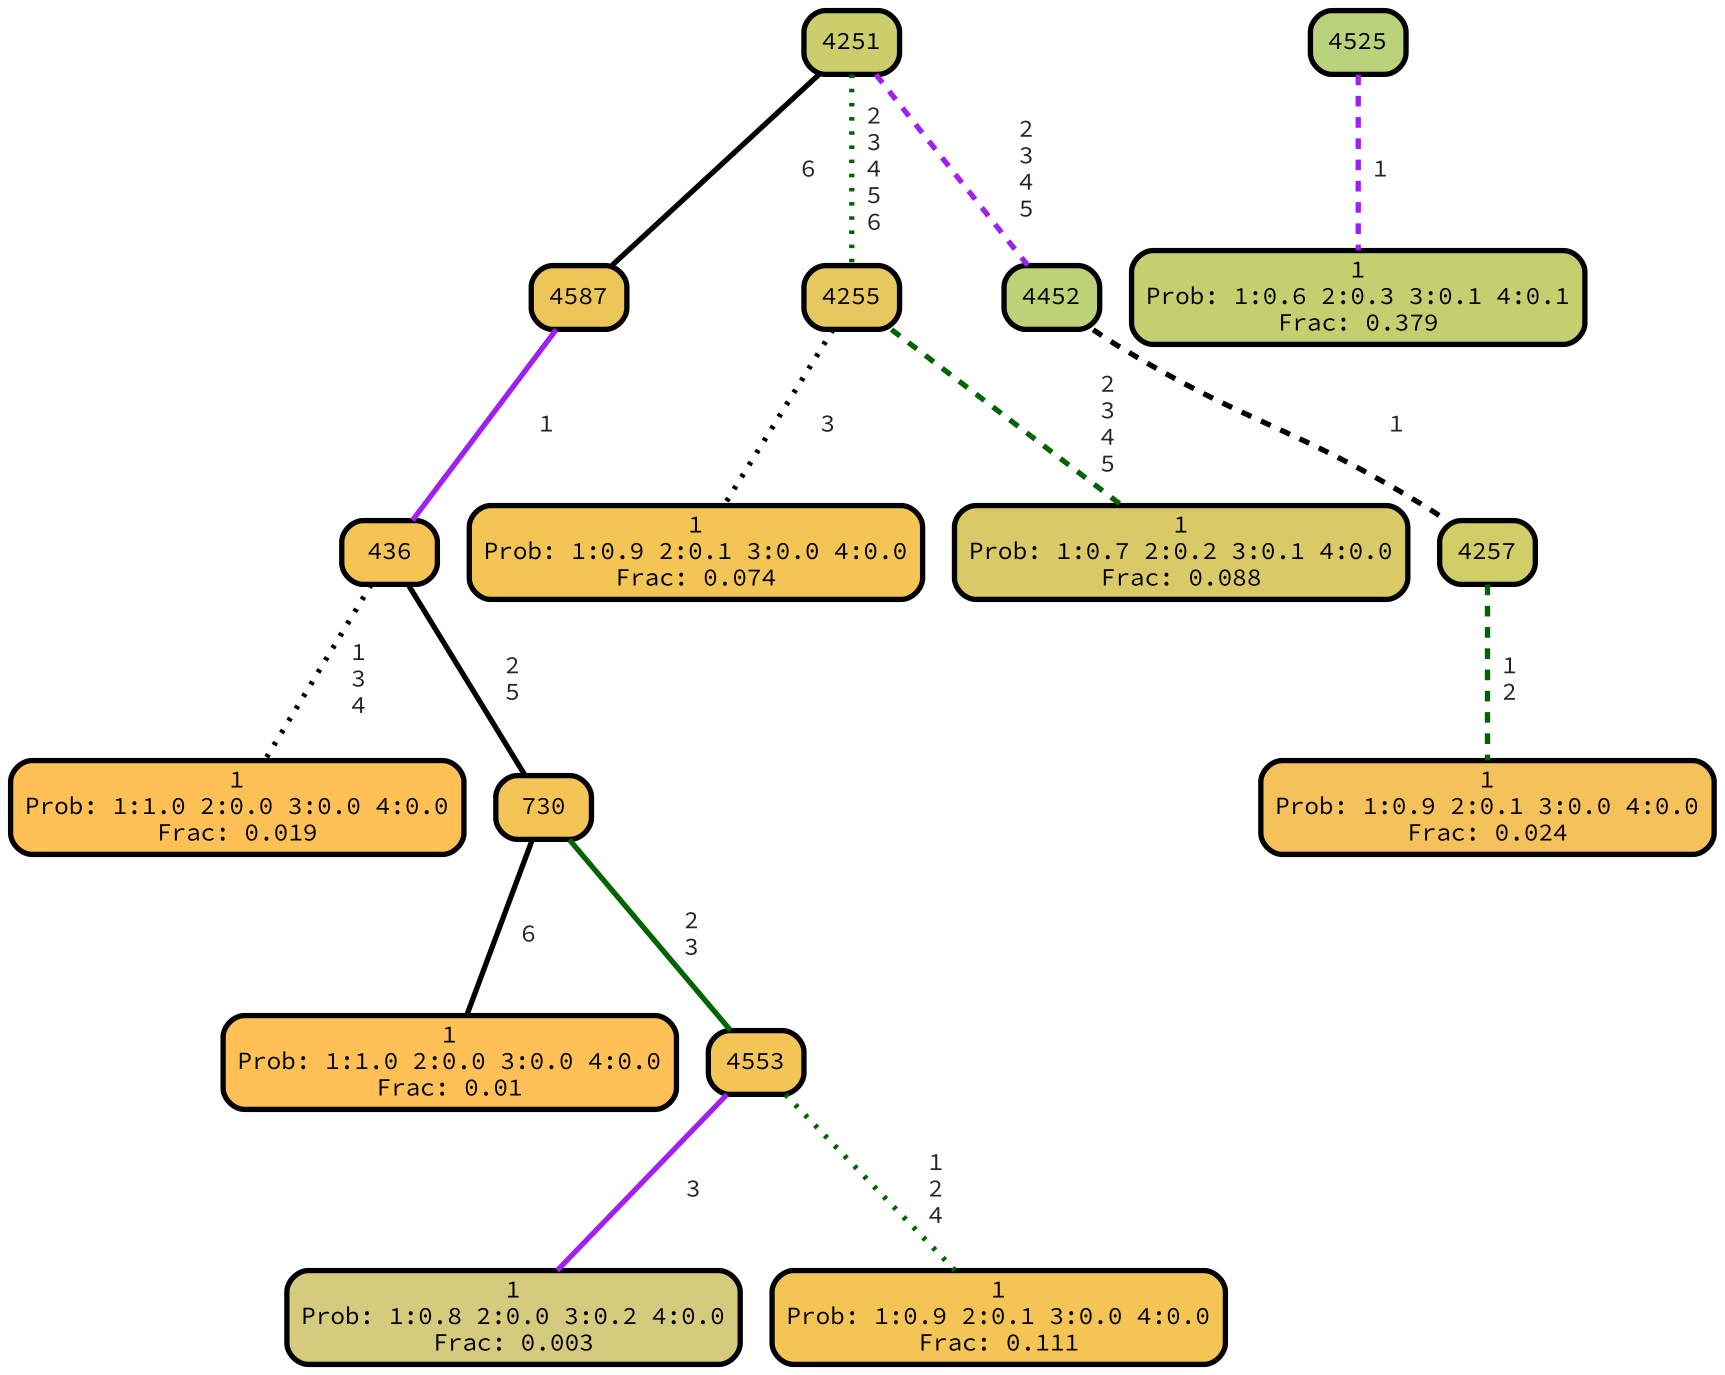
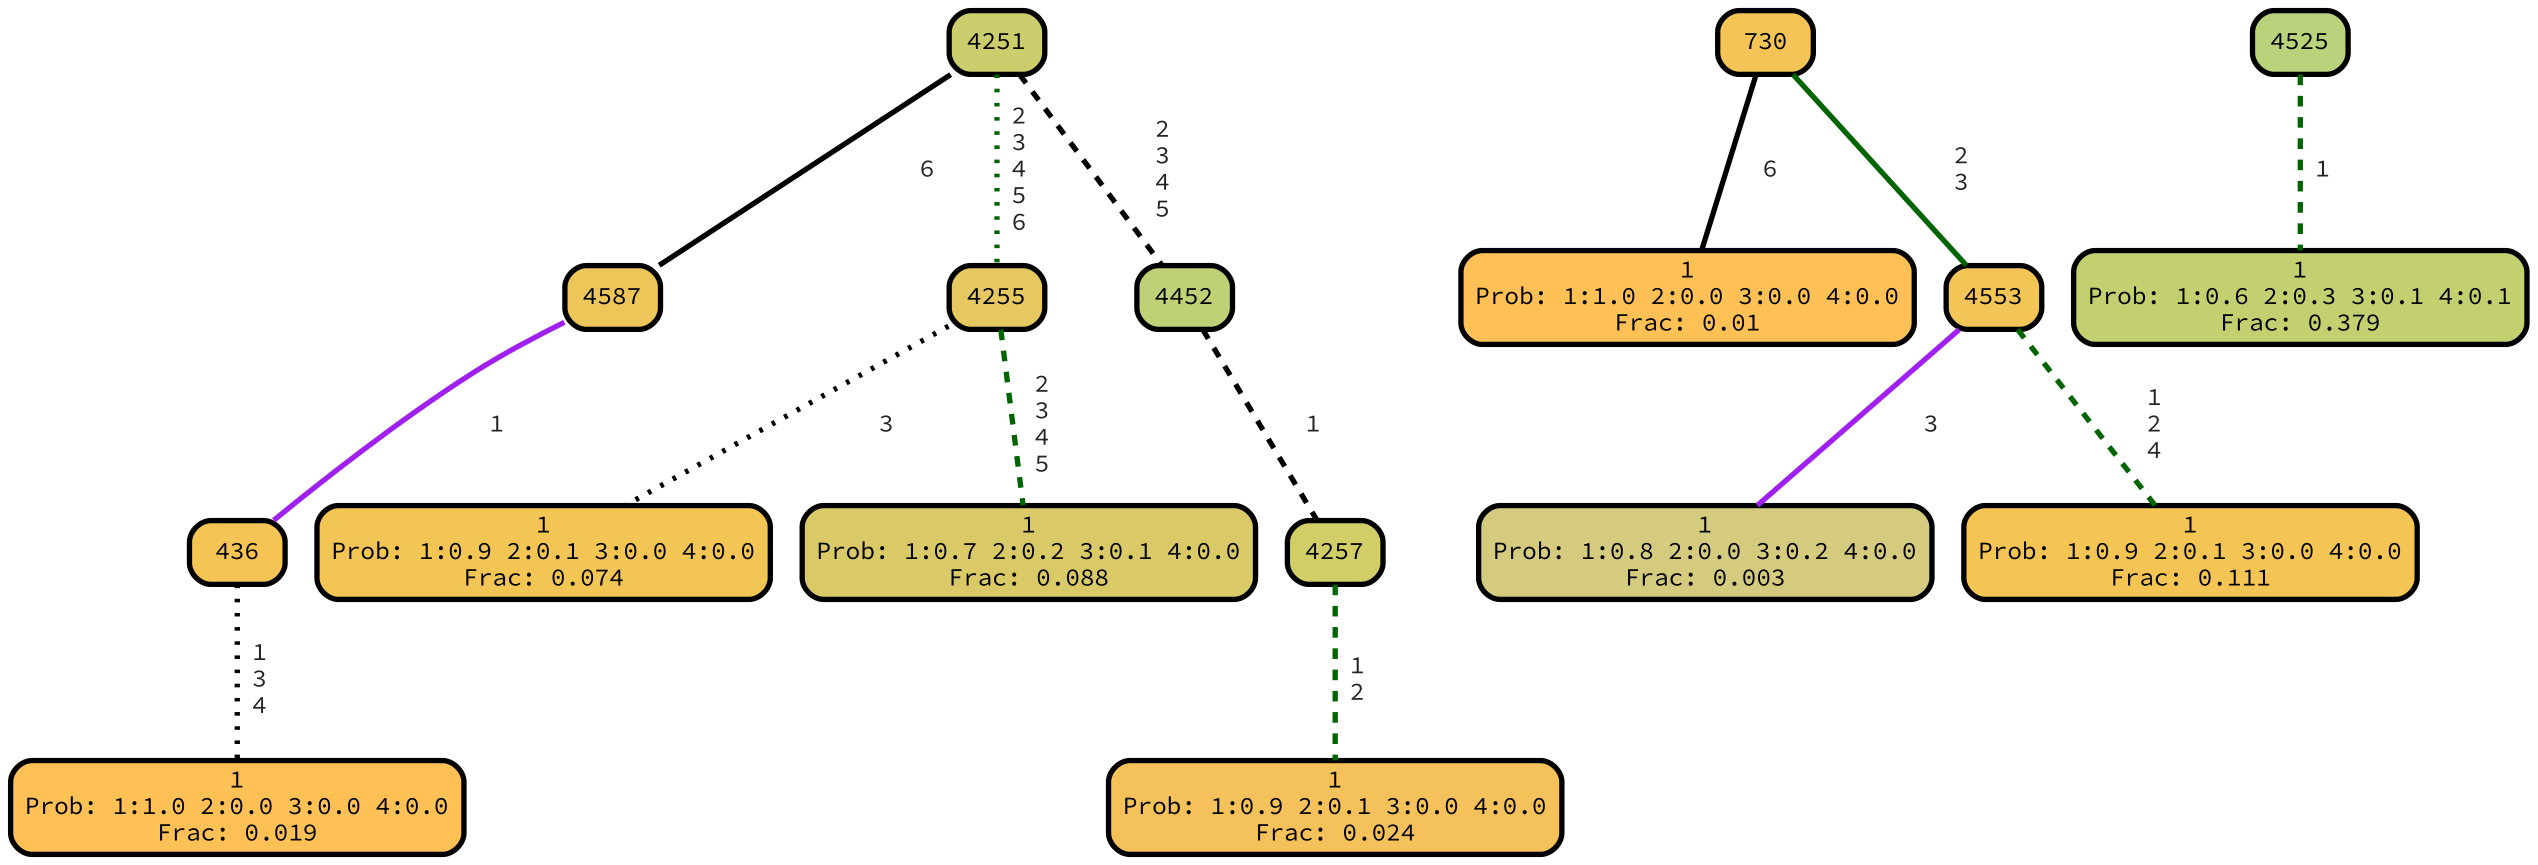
edge "4525" -- "1 Prob: 1:0.6 2:0.3 3:0.1 4:0.1 Frac: 0.379": color purple -> darkgreen
edge "4251" -- "4452": color purple -> black
edge "436" -- "730": removed, label "2 5"
edge "4553" -- "1 Prob: 1:0.9 2:0.1 3:0.0 4:0.0 Frac: 0.111": style dotted -> dashed
